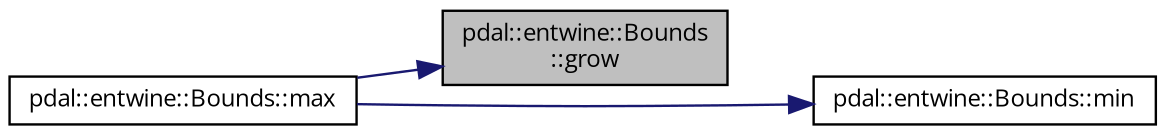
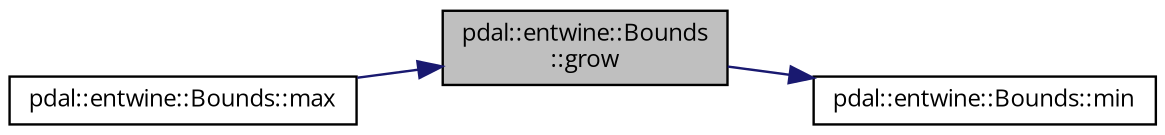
edge "pdal::entwine::Bounds::max" -> "pdal::entwine::Bounds::min": now "pdal::entwine::Bounds ::grow" -> "pdal::entwine::Bounds::min"
